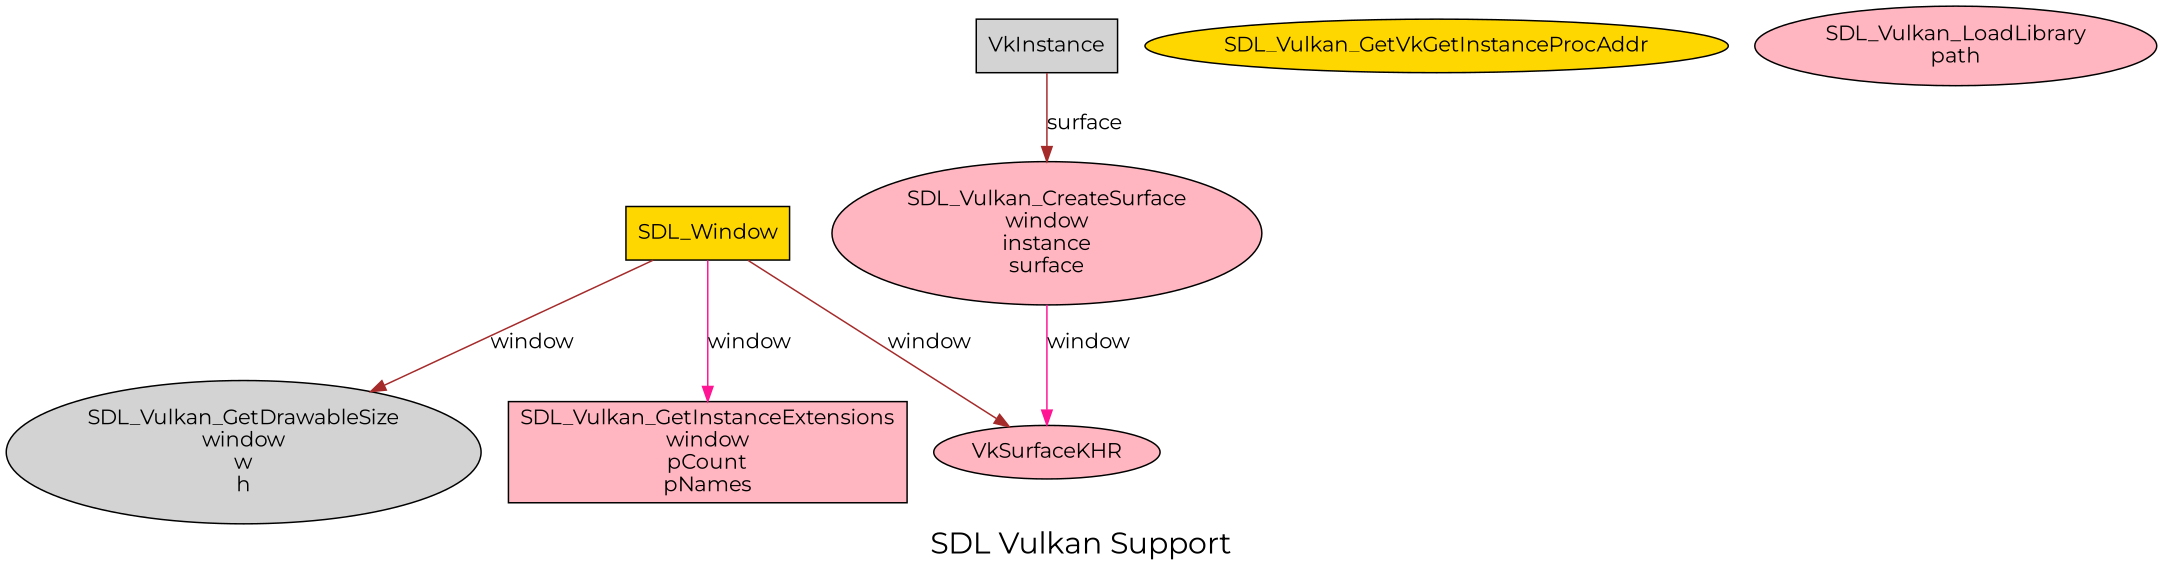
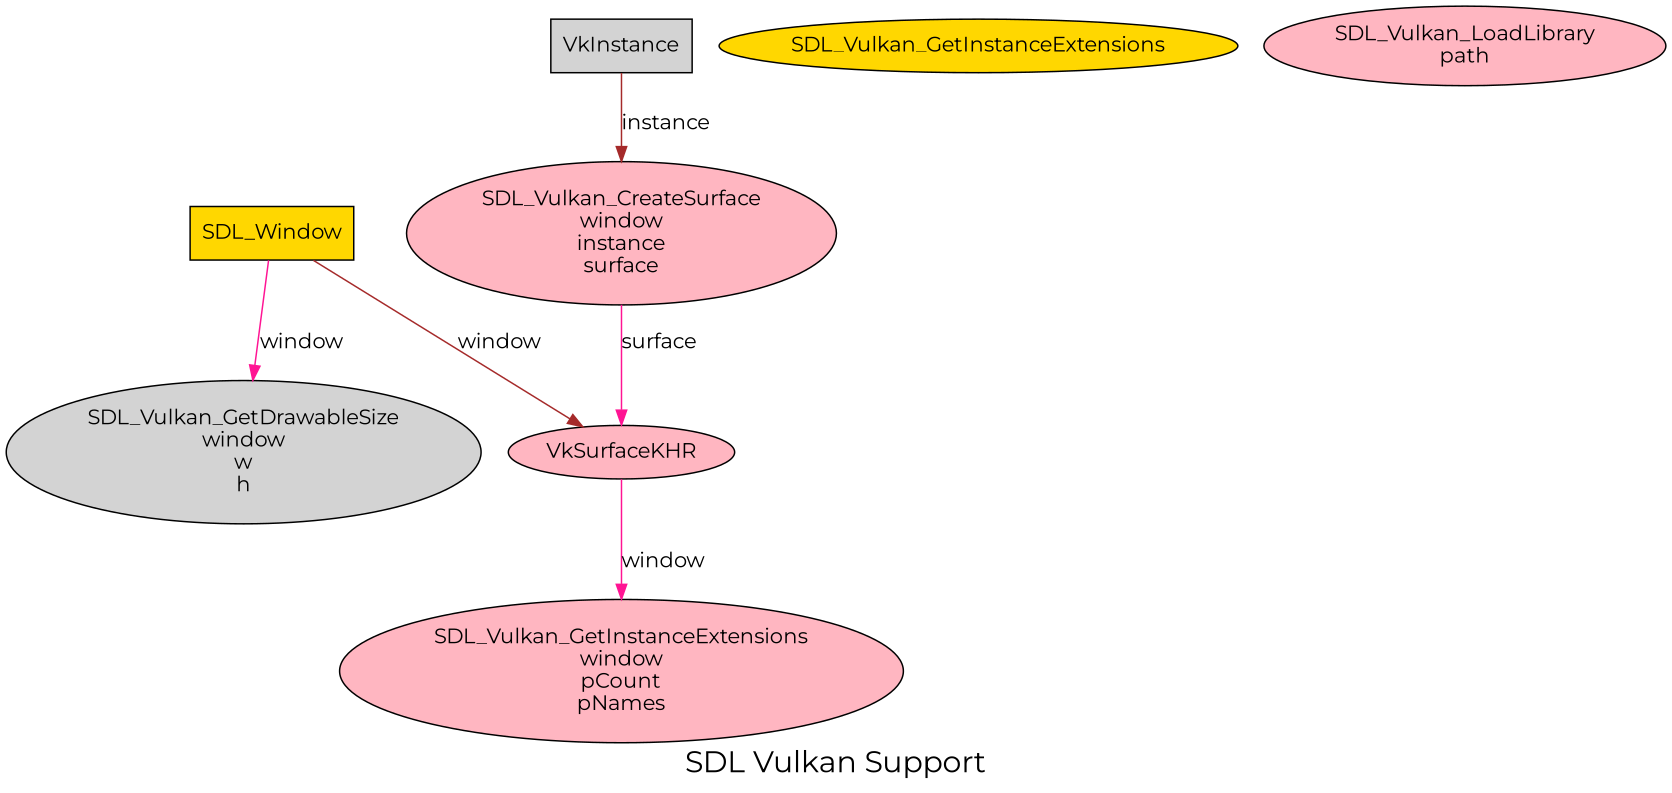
node "SDL_Vulkan_GetVkGetInstanceProcAddr": label "SDL_Vulkan_GetVkGetInstanceProcAddr" -> "SDL_Vulkan_GetInstanceExtensions"
edge "VkInstance" -> "SDL_Vulkan_CreateSurface window instance surface": label "surface" -> "instance"
edge "SDL_Window" -> "SDL_Vulkan_GetDrawableSize window w h": color brown -> deeppink
edge "SDL_Window" -> "SDL_Vulkan_GetInstanceExtensions window pCount pNames": now "VkSurfaceKHR" -> "SDL_Vulkan_GetInstanceExtensions window pCount pNames"
edge "SDL_Vulkan_CreateSurface window instance surface" -> "VkSurfaceKHR": label "window" -> "surface"
node "SDL_Vulkan_GetInstanceExtensions window pCount pNames": shape box -> ellipse
